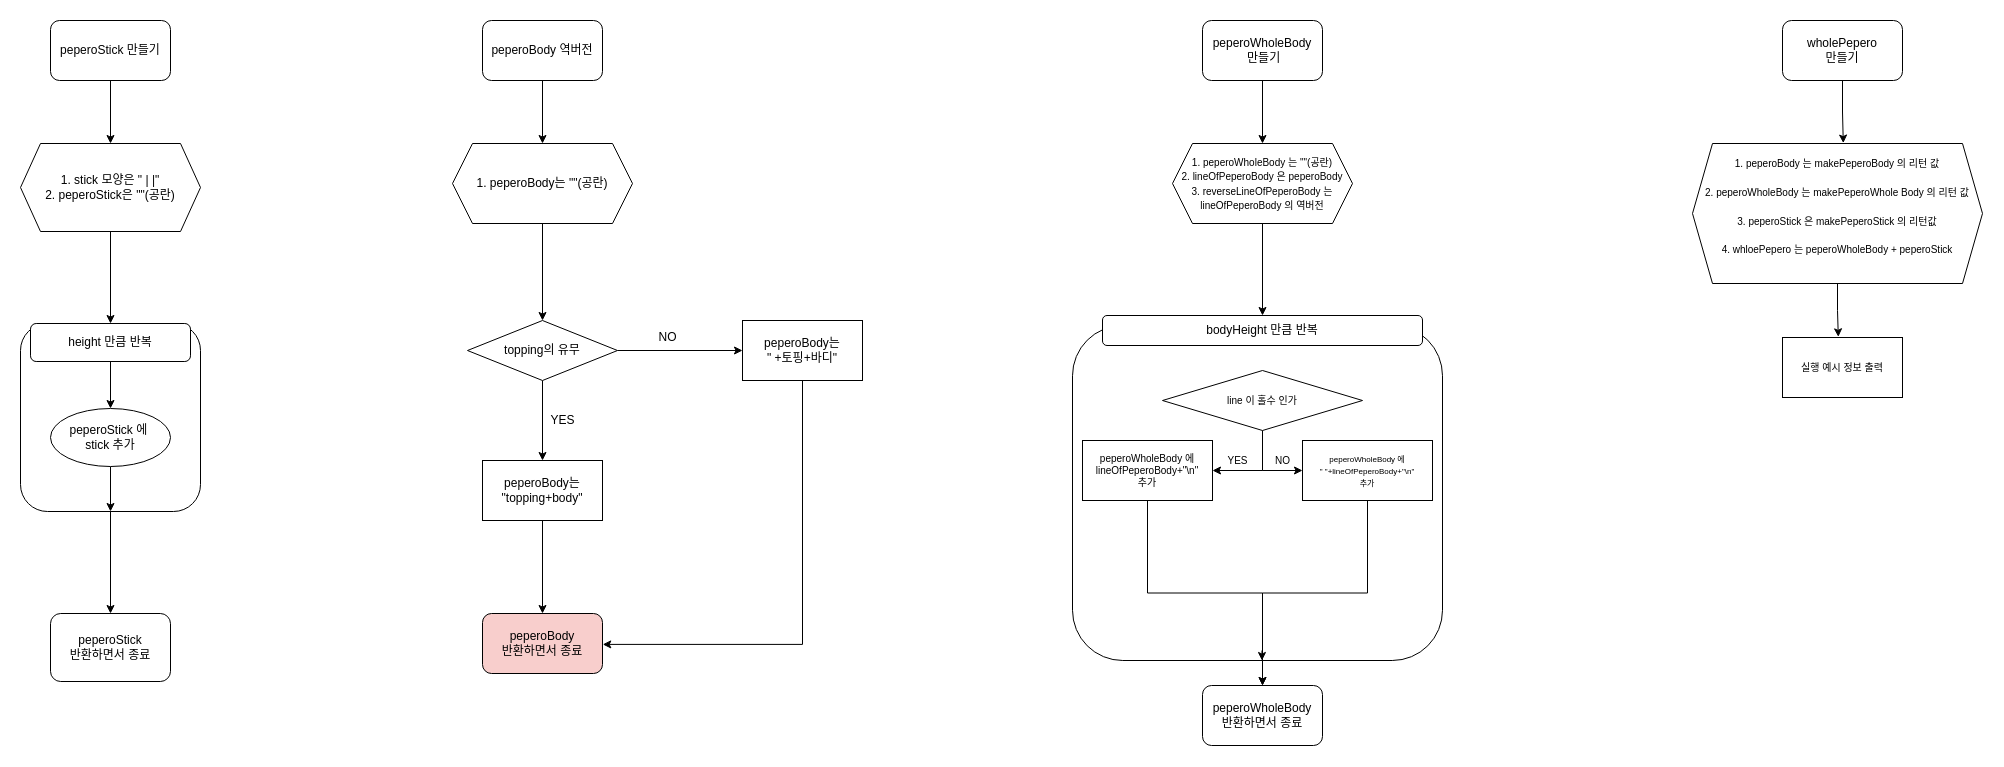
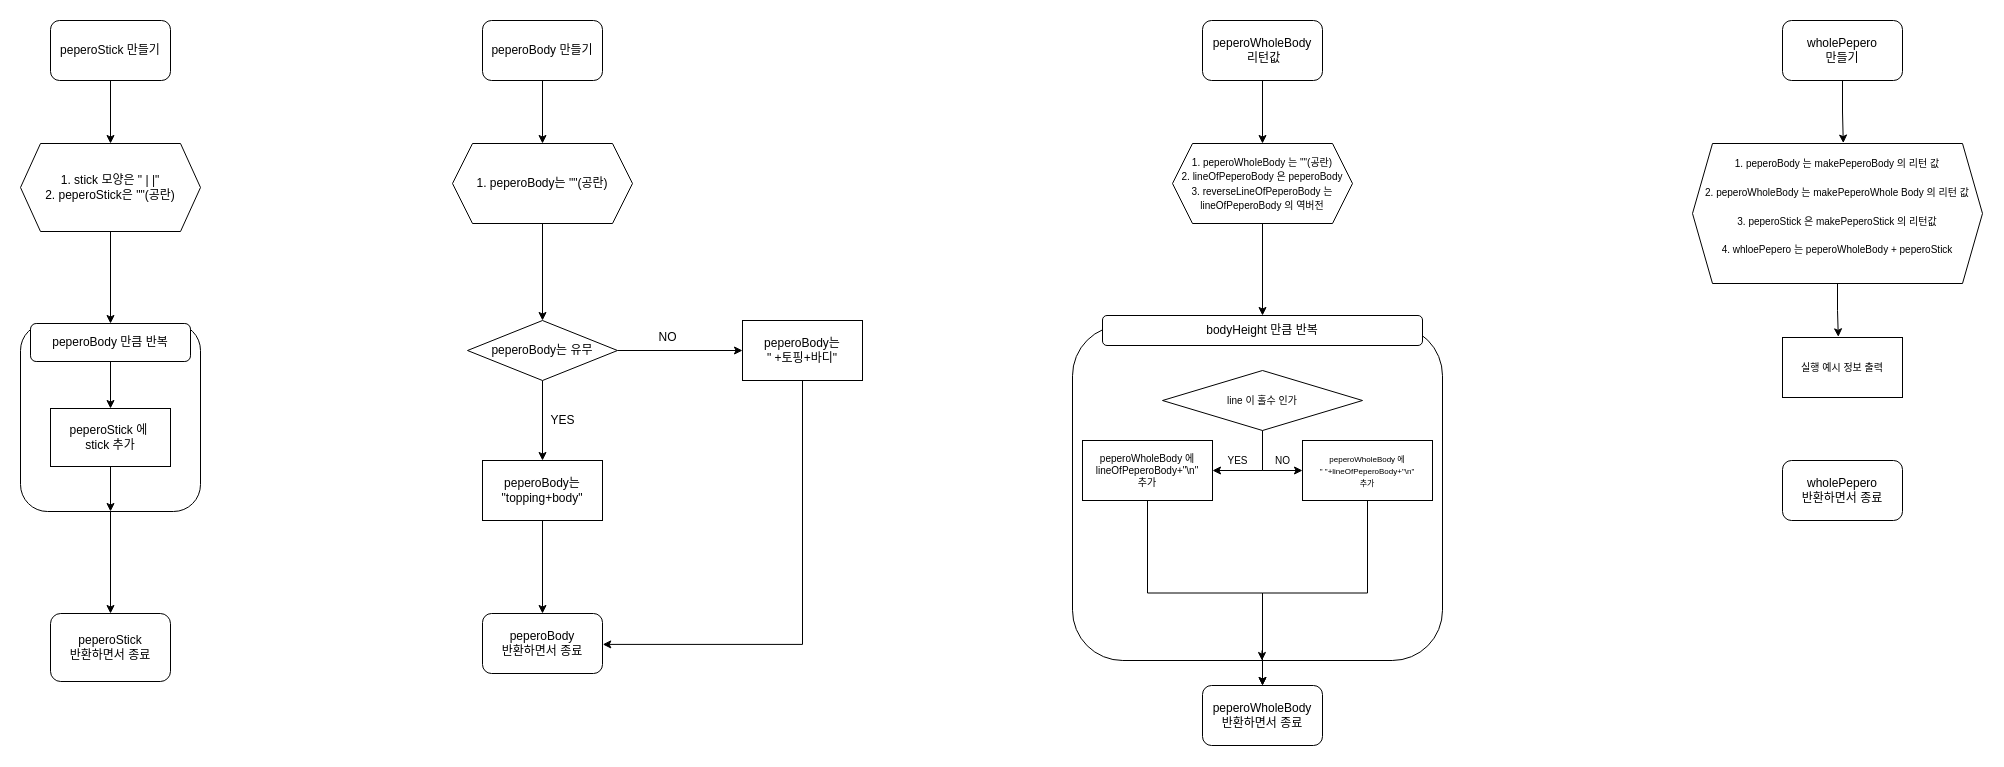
node "peperoBody 역버전": label "peperoBody 역버전" -> "peperoBody 만들기"
node "peperoWholeBody 만들기": label "peperoWholeBody 만들기" -> "peperoWholeBody 리턴값"
node "height 만큼 반복": label "height 만큼 반복" -> "peperoBody 만큼 반복"
node "topping의 유무": label "topping의 유무" -> "peperoBody는 유무"
node "peperoStick 에 stick 추가": shape ellipse -> rectangle
node "wholePepero 반환하면서 종료": added
node "peperoBody 반환하면서 종료": fillcolor #f8cecc -> #ffffff
